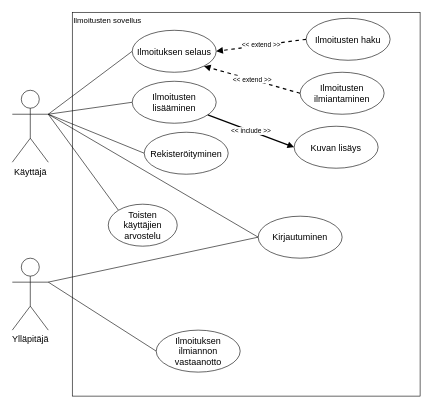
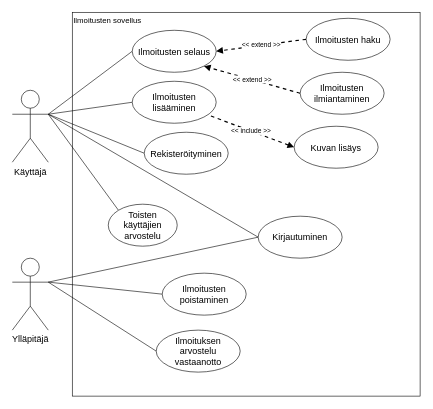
node "Ilmoituksen selaus": label "Ilmoituksen selaus" -> "Ilmoitusten selaus"
edge "Ilmoitusten lisääminen" -> "Kuvan lisäys": style solid -> dashed
edge "Ylläpitäjä" -- "Ilmoitusten poistaminen": added
node "Ilmoitusten poistaminen": added
node "Ilmoituksen ilmiannon vastaanotto": label "Ilmoituksen ilmiannon vastaanotto" -> "Ilmoituksen arvostelu vastaanotto"
